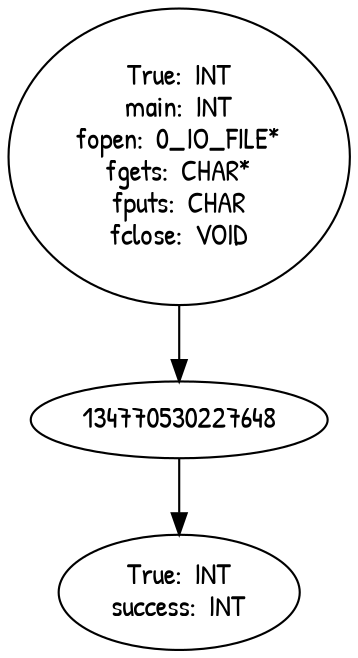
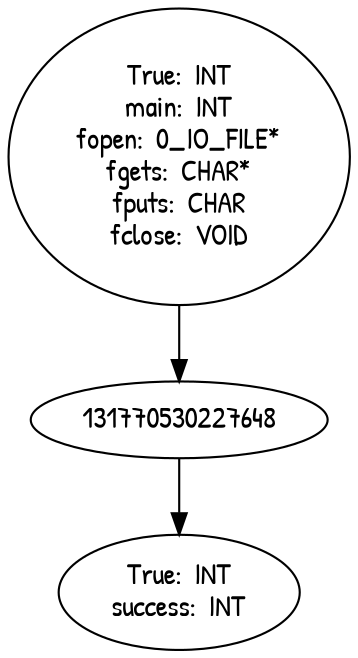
node "134770530227648": label "134770530227648" -> "131770530227648"
